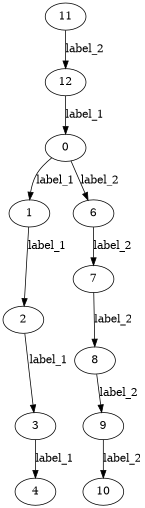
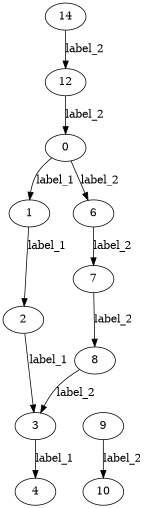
node "11": label "11" -> "14"
edge "12" -> "0": label "label_1" -> "label_2"
edge "8" -> "9": now "8" -> "3"
